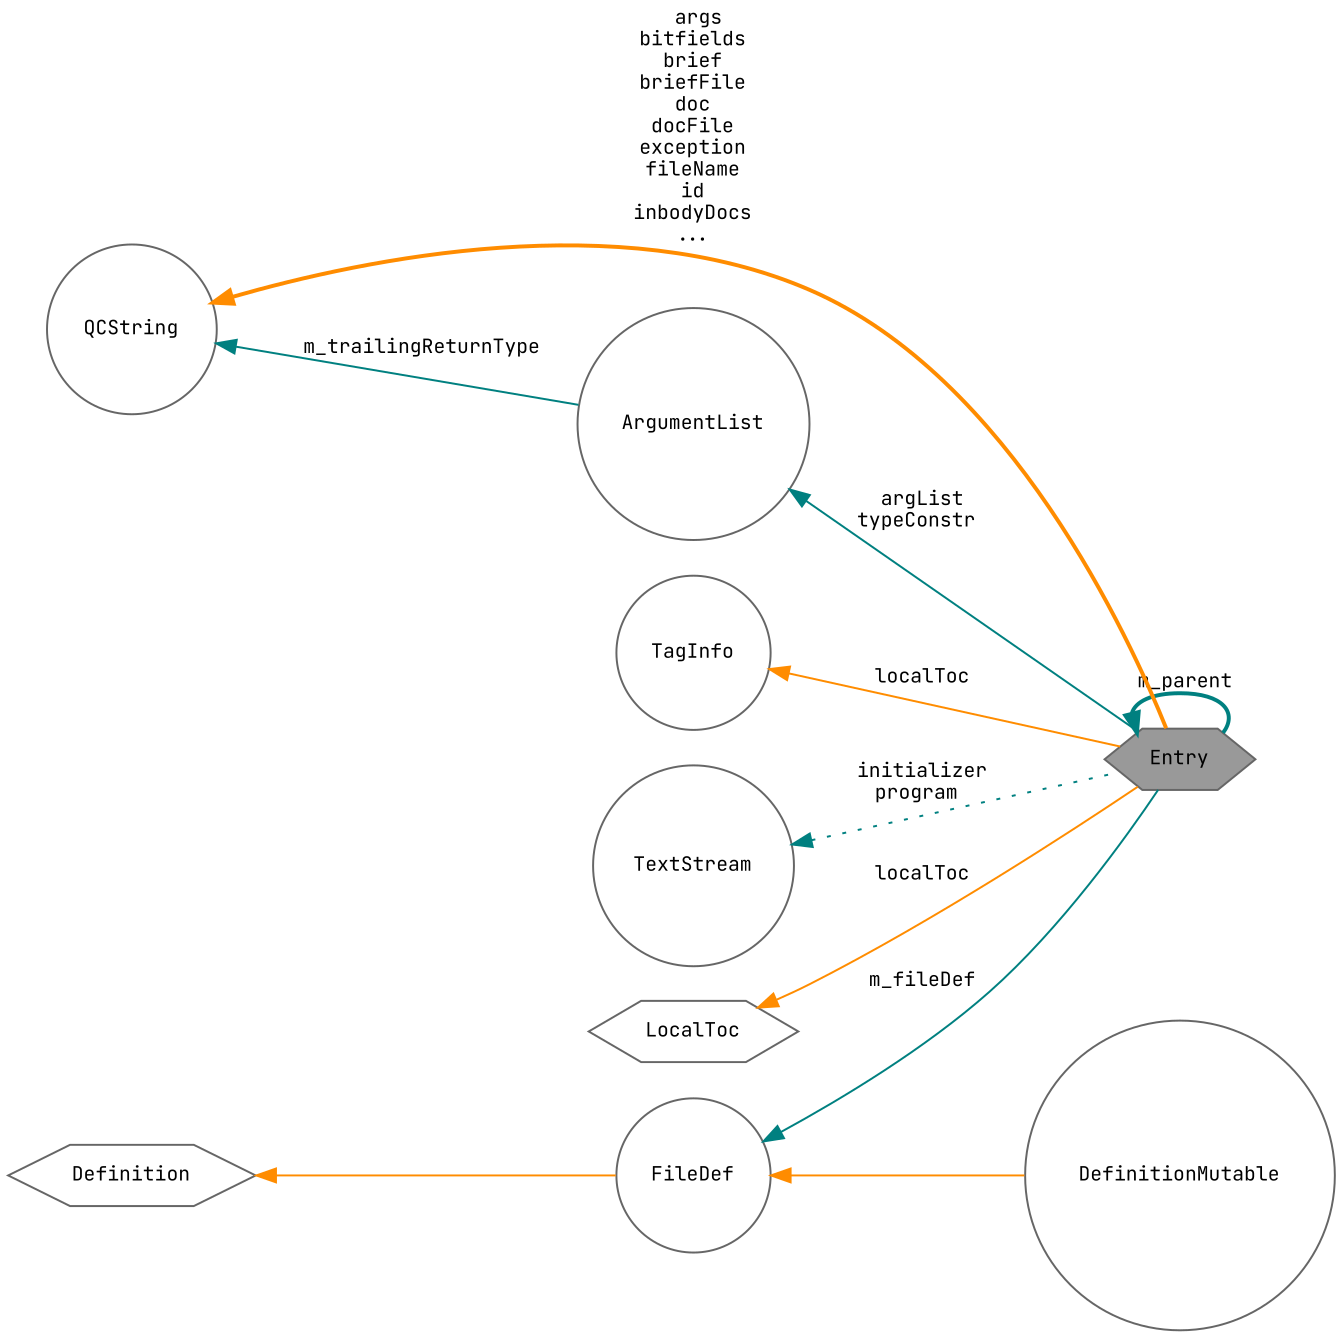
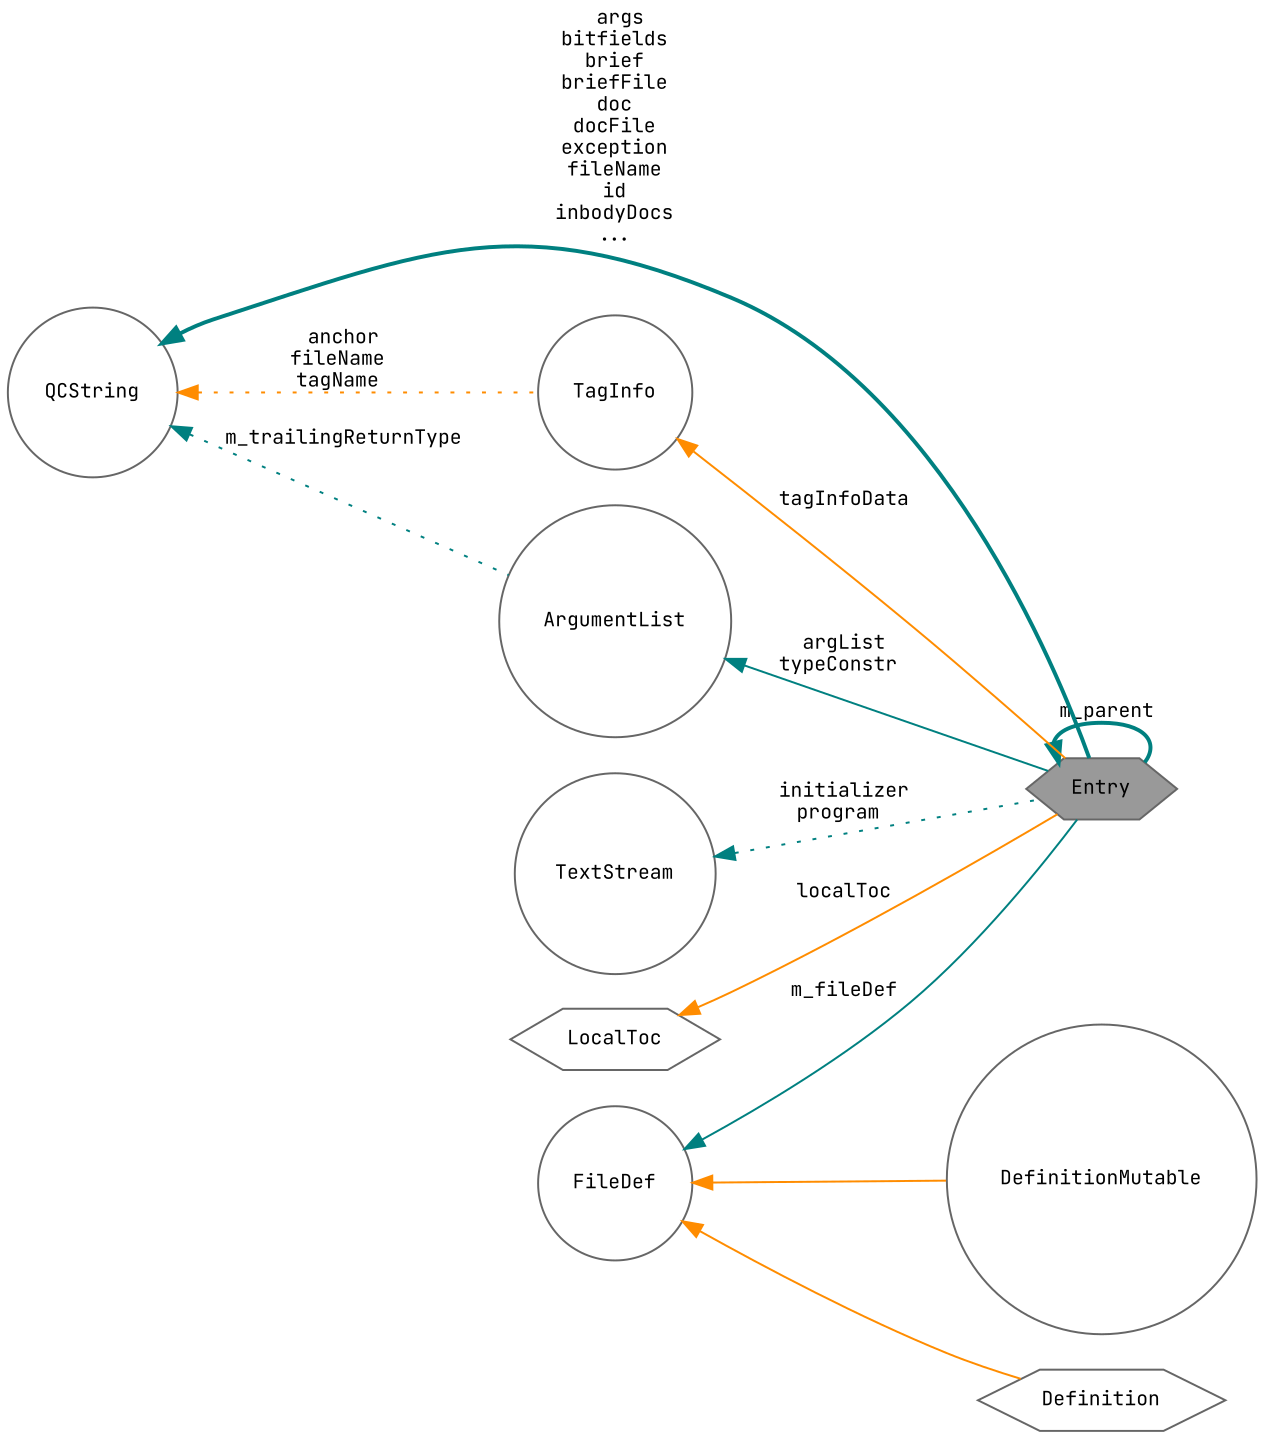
edge "Entry" -> "QCString": color darkorange -> teal
edge "ArgumentList" -> "QCString": style solid -> dotted
edge "TagInfo" -> "QCString": added, label "anchor fileName tagName"
edge "Entry" -> "TagInfo": label " localToc" -> " tagInfoData"
edge "FileDef" -> "Definition": reversed
